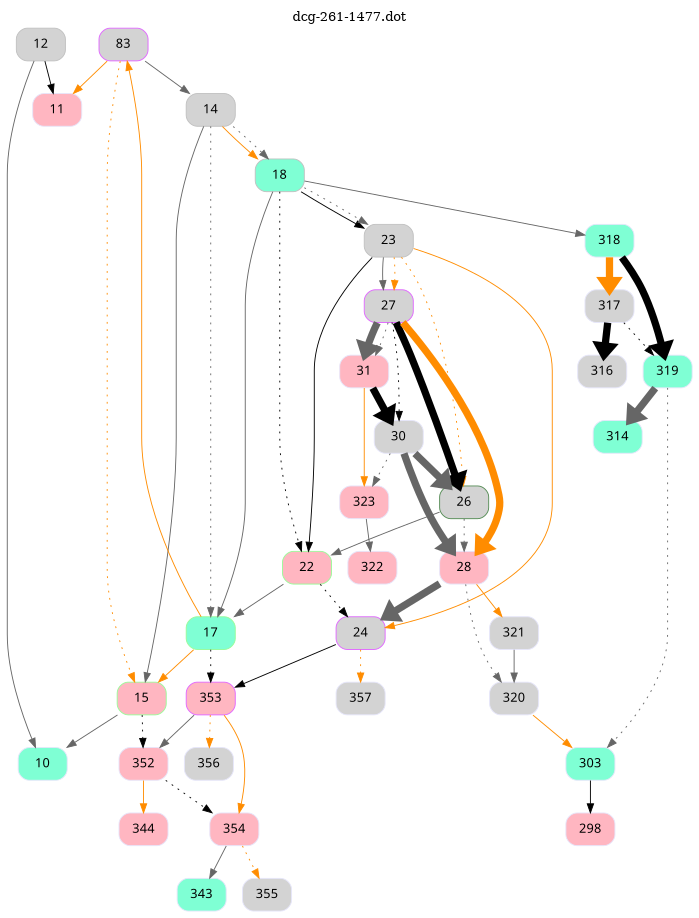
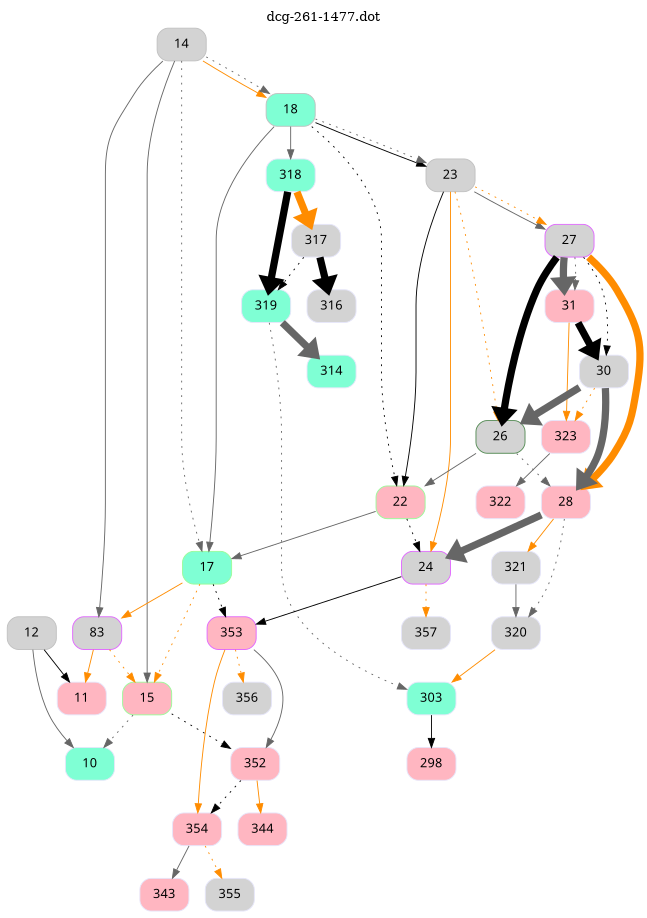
edge "83" -> "14": reversed
edge "30" -> "323": color gray40 -> darkorange
edge "17" -> "15": style solid -> dotted
edge "15" -> "10": style solid -> dotted
node "343": fillcolor aquamarine -> lightpink
